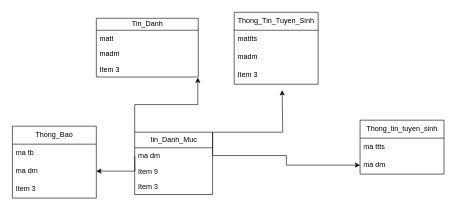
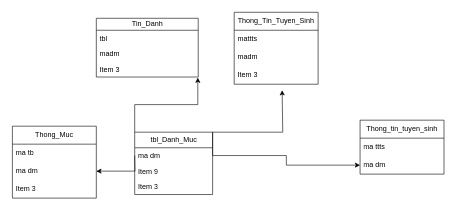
node "matt": label "matt" -> "tbl"
node "Thong_Bao": label "Thong_Bao" -> "Thong_Muc"
node "tin_Danh_Muc": label "tin_Danh_Muc" -> "tbl_Danh_Muc"
